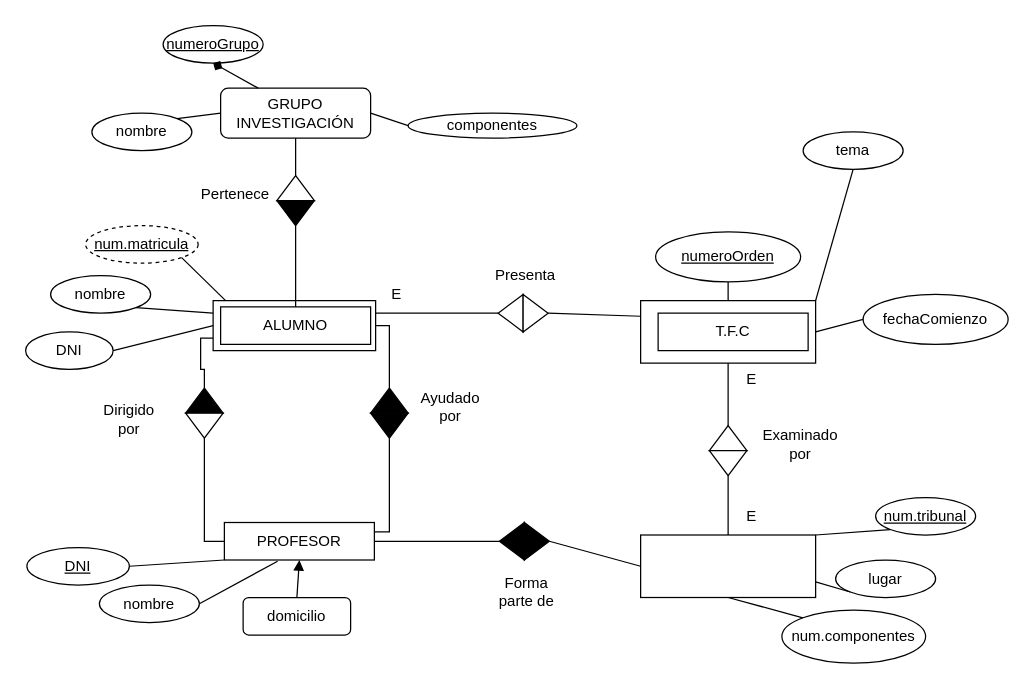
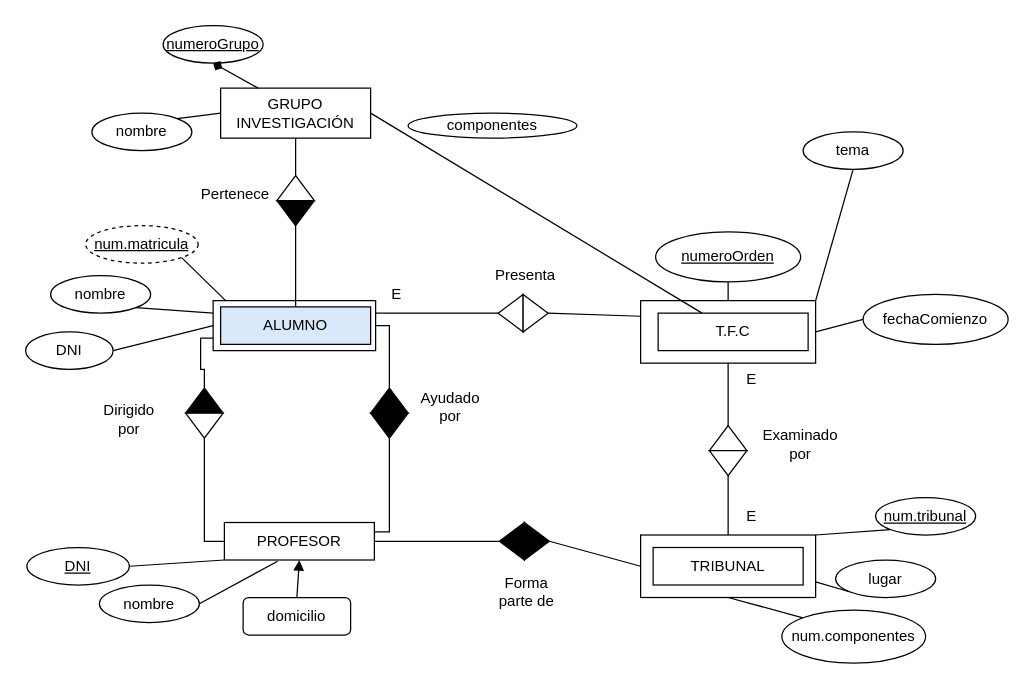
node "GRUPO INVESTIGACIÓN": shape rounded rectangle -> rectangle
edge "GRUPO INVESTIGACIÓN" -- "componentes": now "GRUPO INVESTIGACIÓN" -- "T.F.C"
node "ALUMNO": fillcolor #ffffff -> #dae8fc
node "TRIBUNAL": added
